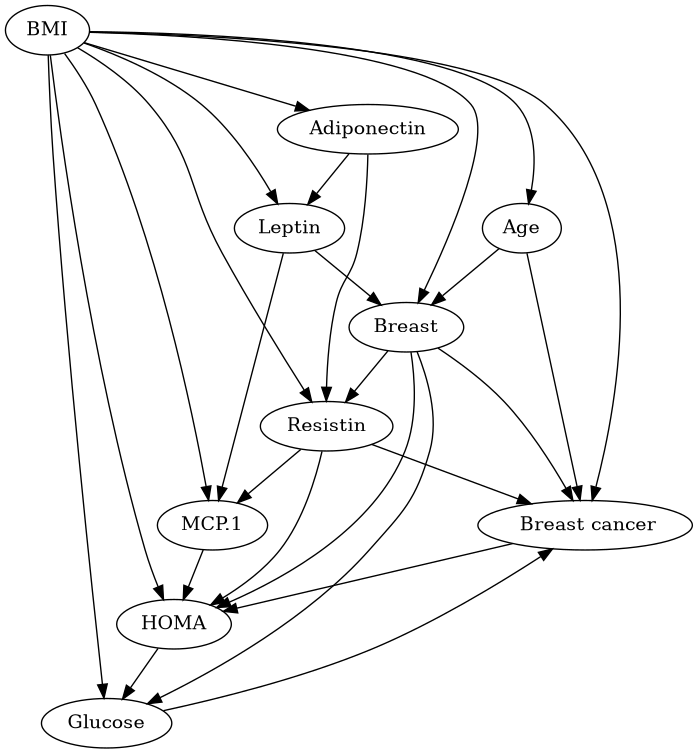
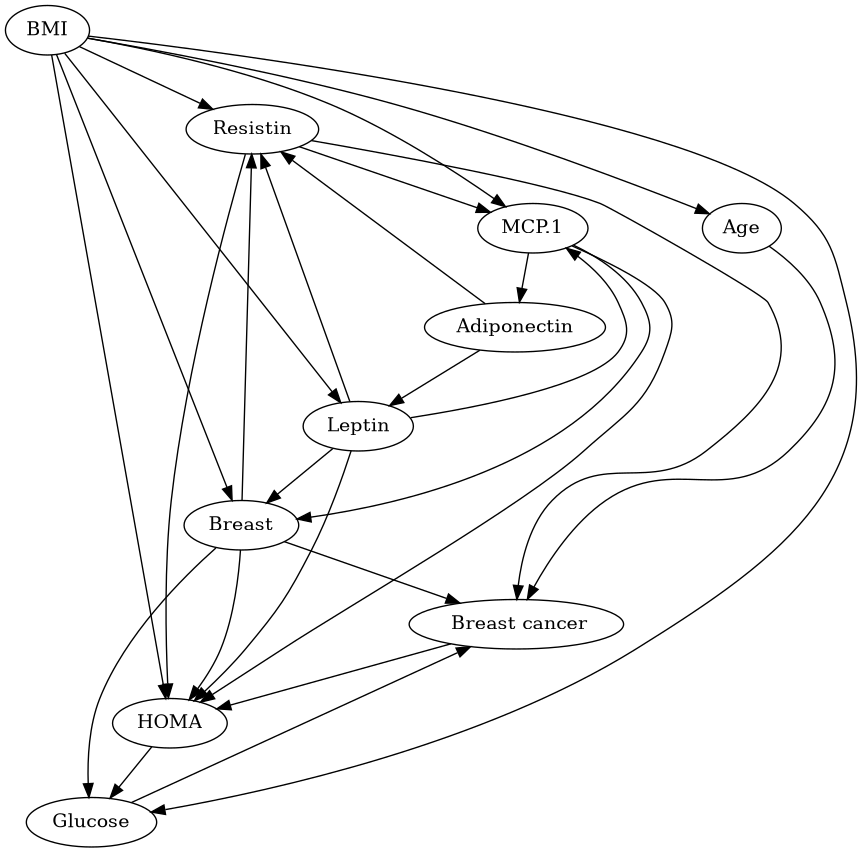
edge "BMI" -> "Adiponectin": now "MCP.1" -> "Adiponectin"
edge "BMI" -> "Breast cancer": removed
edge "Age" -> "Breast": now "MCP.1" -> "Breast"
edge "Leptin" -> "Resistin": added
edge "Leptin" -> "HOMA": added
